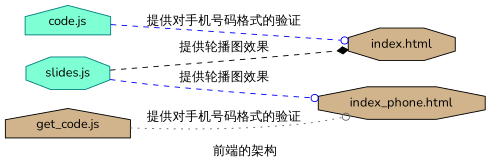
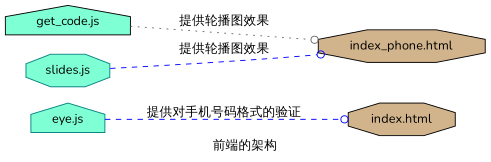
node "code.js": label "code.js" -> "eye.js"
edge "slides.js" -> "index.html": removed, label "提供轮播图效果"
edge "get_code.js" -> "index_phone.html": label "提供对手机号码格式的验证" -> "提供轮播图效果"
node "get_code.js": fillcolor tan -> aquamarine
